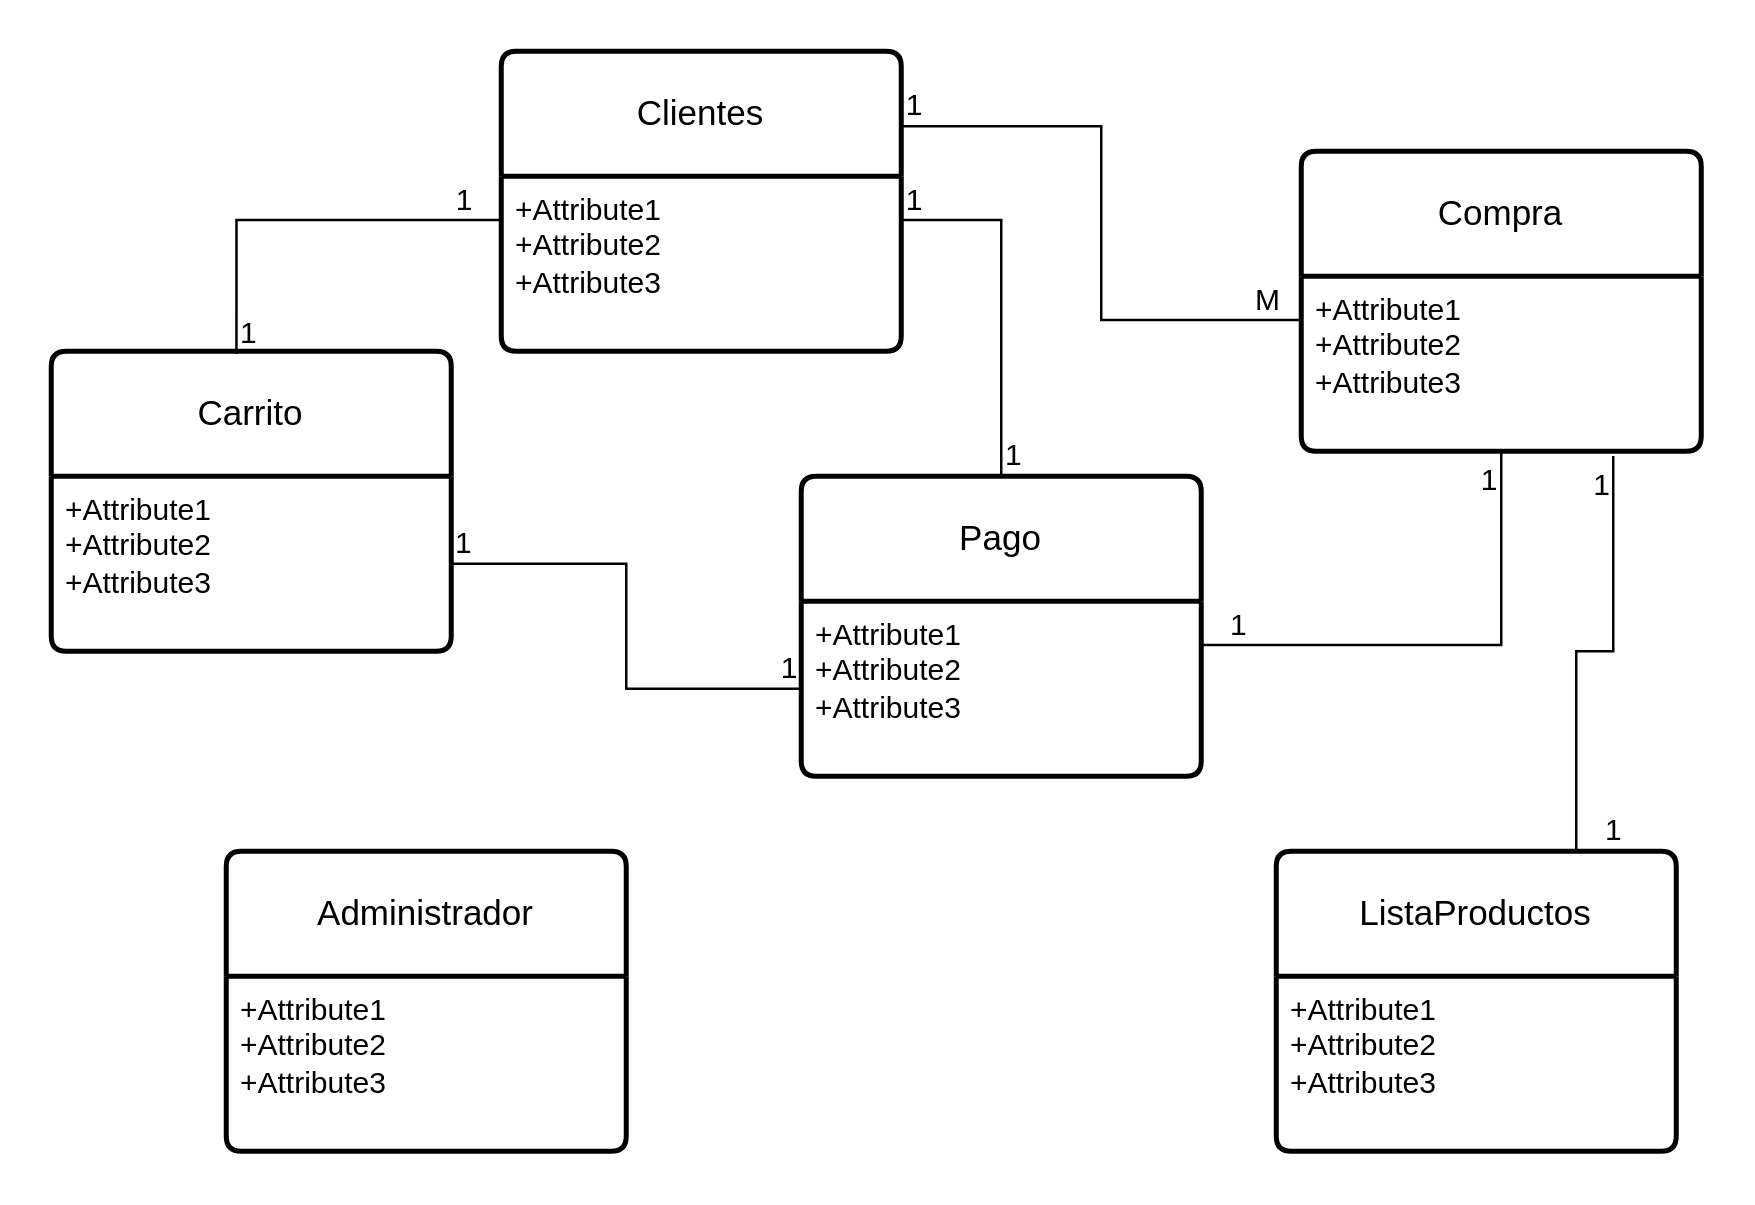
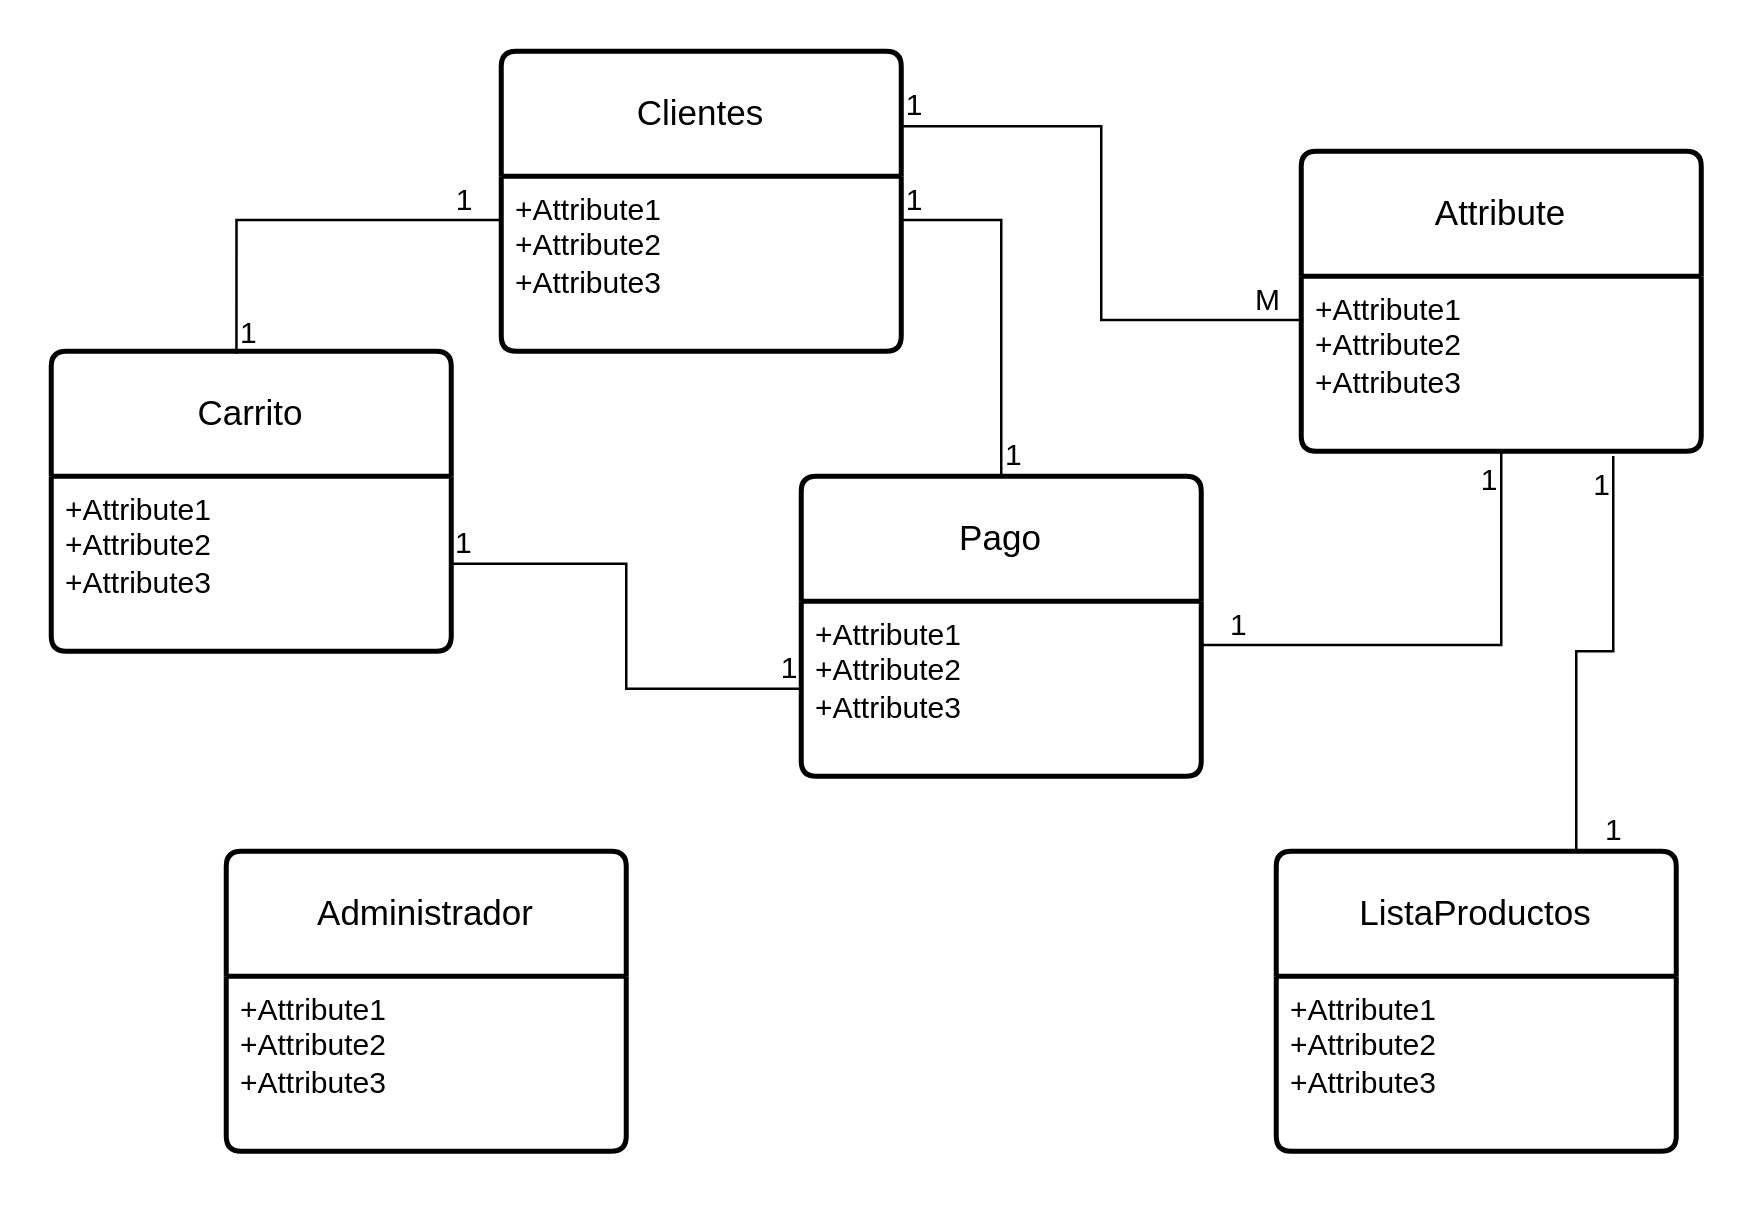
node "Compra": label "Compra" -> "Attribute"
